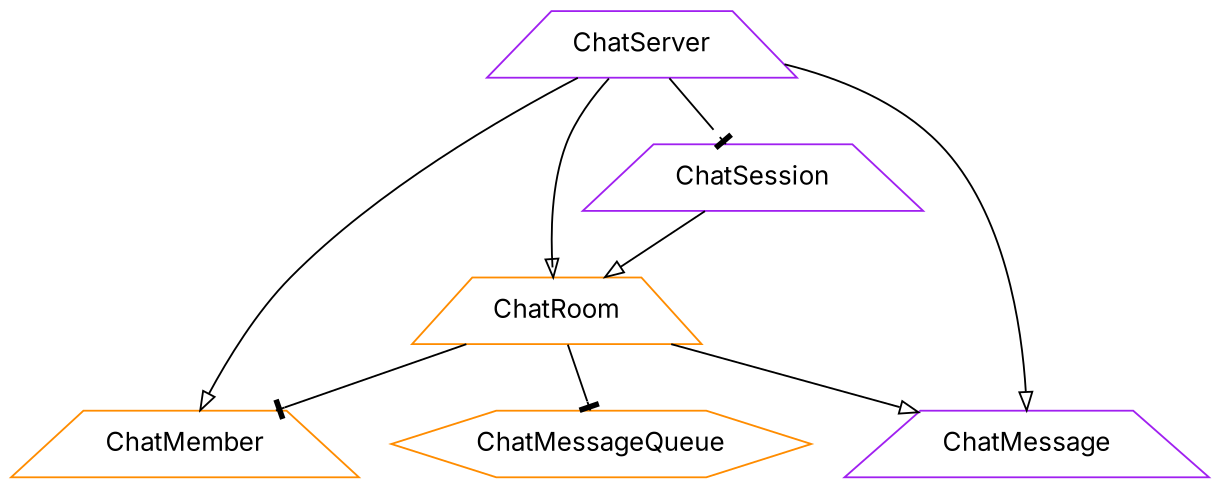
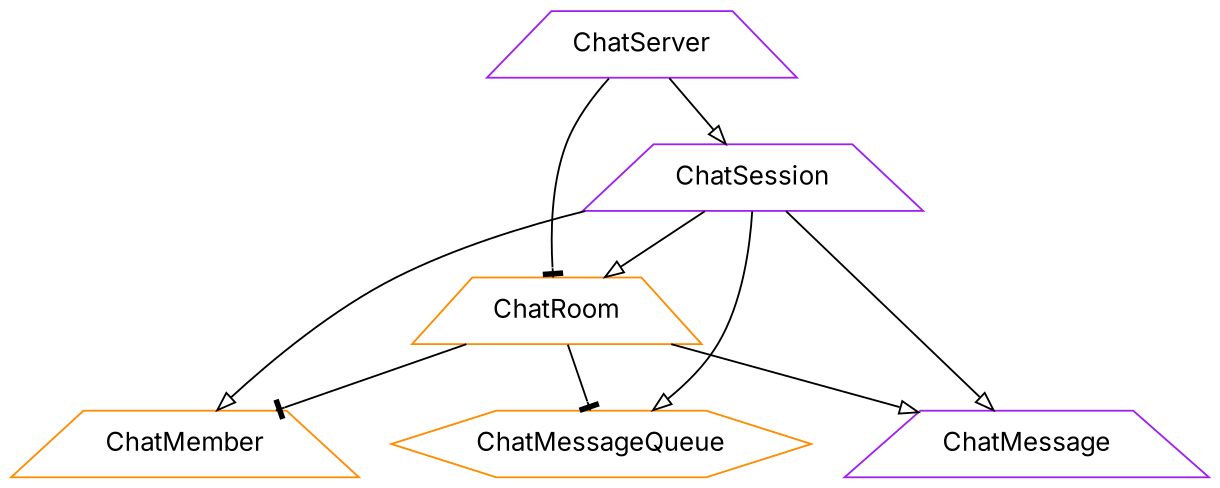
edge "ChatServer" -> "ChatSession": arrowhead tee -> onormal
edge "ChatServer" -> "ChatRoom": arrowhead onormal -> tee
edge "ChatServer" -> "ChatMessage": now "ChatSession" -> "ChatMessage"
edge "ChatServer" -> "ChatMember": now "ChatSession" -> "ChatMember"
edge "ChatSession" -> "ChatMessageQueue": added
